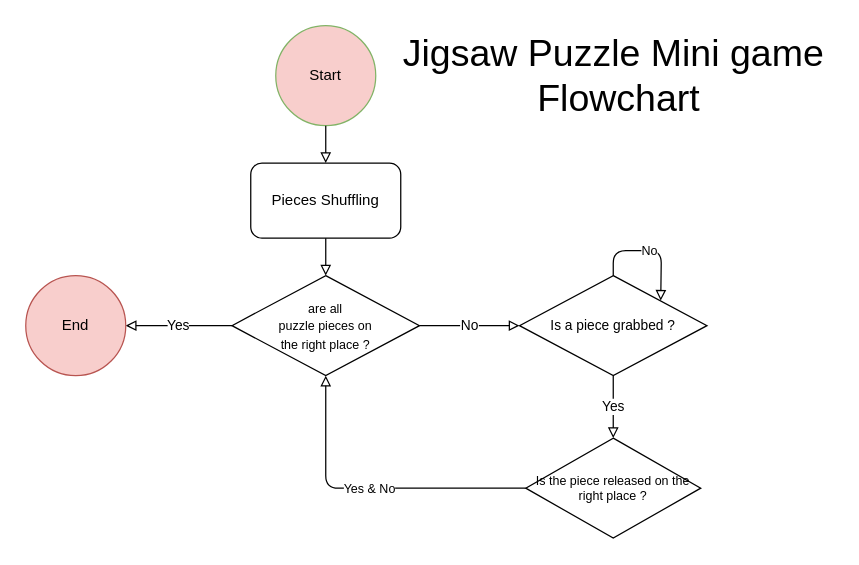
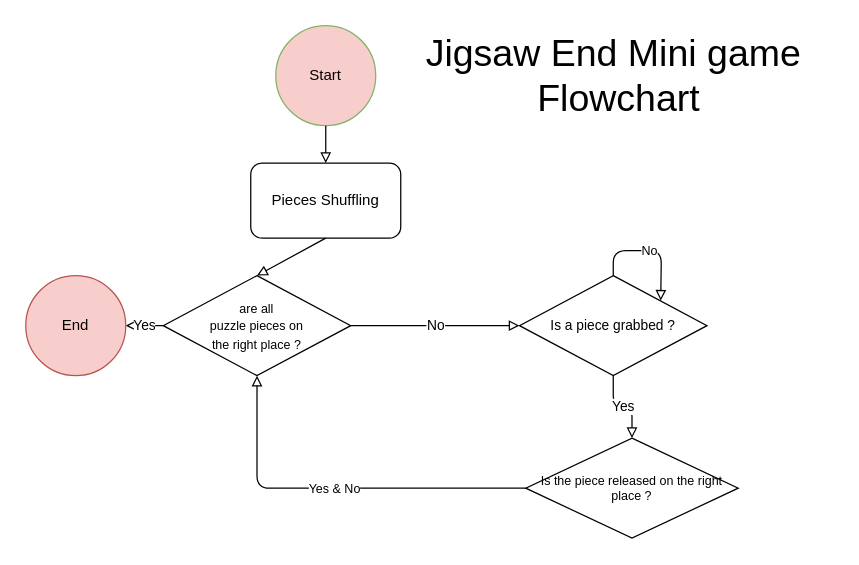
node "Jigsaw Puzzle Mini game Flowchart": label "Jigsaw Puzzle Mini game Flowchart" -> "Jigsaw End Mini game Flowchart"
node "are all puzzle pieces on the right place ?": moved (326, 326) -> (257, 326)
node "Is the piece released on the right place ?": size 175x100 -> 213x100
